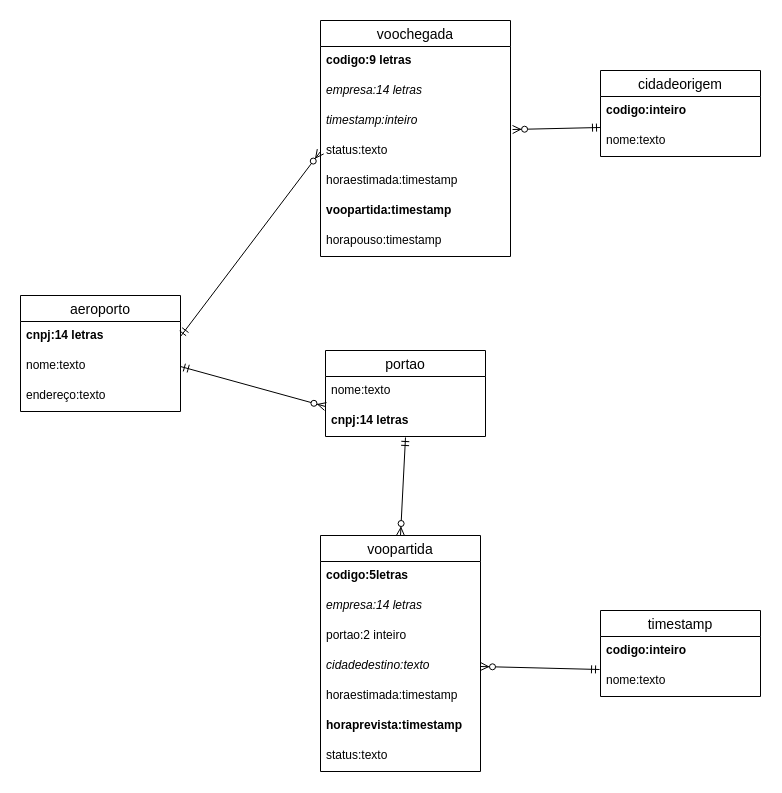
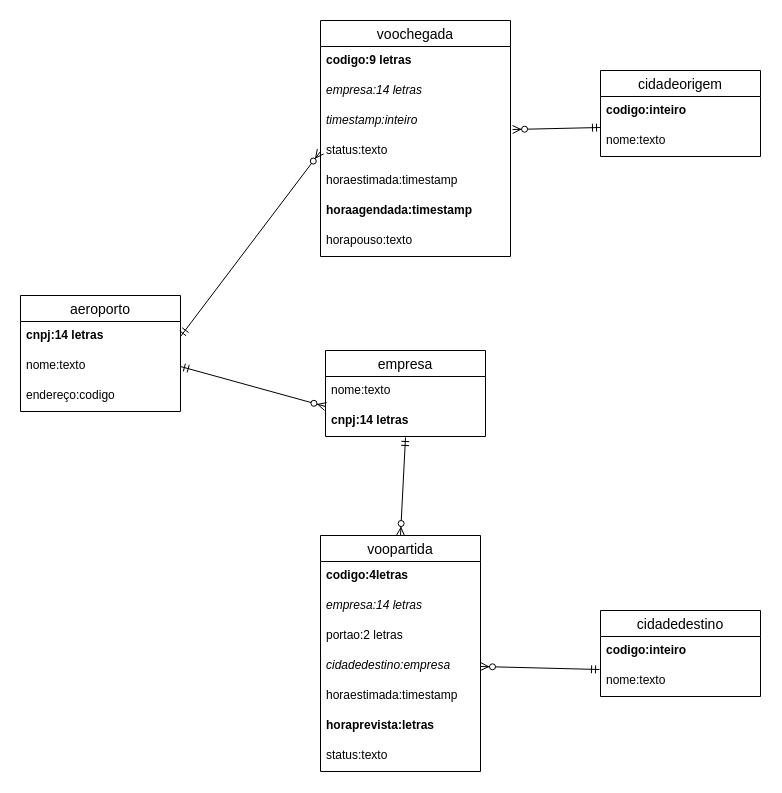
node "voopartida:timestamp": label "voopartida:timestamp" -> "horaagendada:timestamp"
node "horapouso:timestamp": label "horapouso:timestamp" -> "horapouso:texto"
node "portao": label "portao" -> "empresa"
node "endereço:texto": label "endereço:texto" -> "endereço:codigo"
node "codigo:5letras": label "codigo:5letras" -> "codigo:4letras"
node "timestamp": label "timestamp" -> "cidadedestino"
node "portao:2 inteiro": label "portao:2 inteiro" -> "portao:2 letras"
node "cidadedestino:texto": label "cidadedestino:texto" -> "cidadedestino:empresa"
node "horaprevista:timestamp": label "horaprevista:timestamp" -> "horaprevista:letras"
